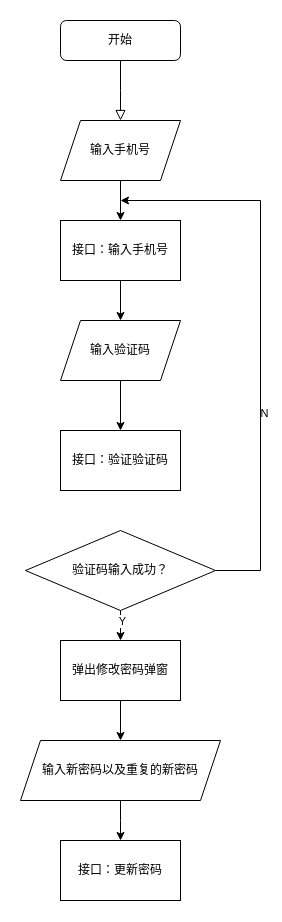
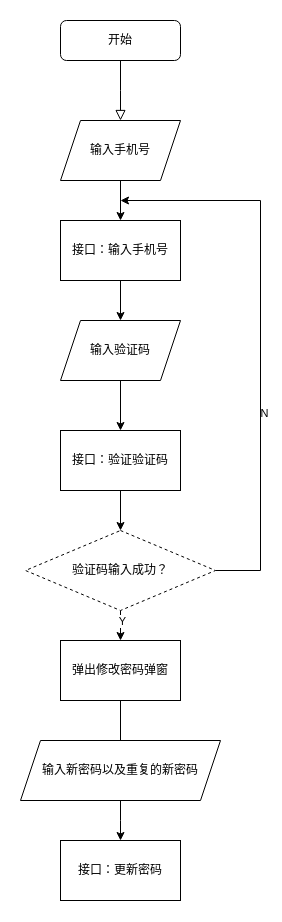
edge "接口：验证验证码" -> "验证码输入成功？": added
node "验证码输入成功？": style solid -> dashed
edge "弹出修改密码弹窗" -> "输入新密码以及重复的新密码": arrowhead classic -> none
